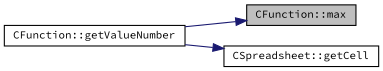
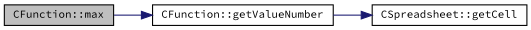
edge "CFunction::getValueNumber" -> "CFunction::max": reversed
